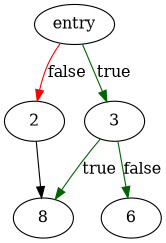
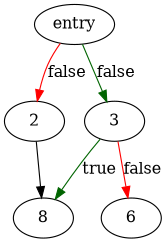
edge "entry" -> "3": label "true" -> "false"
edge "3" -> "6": color darkgreen -> red
